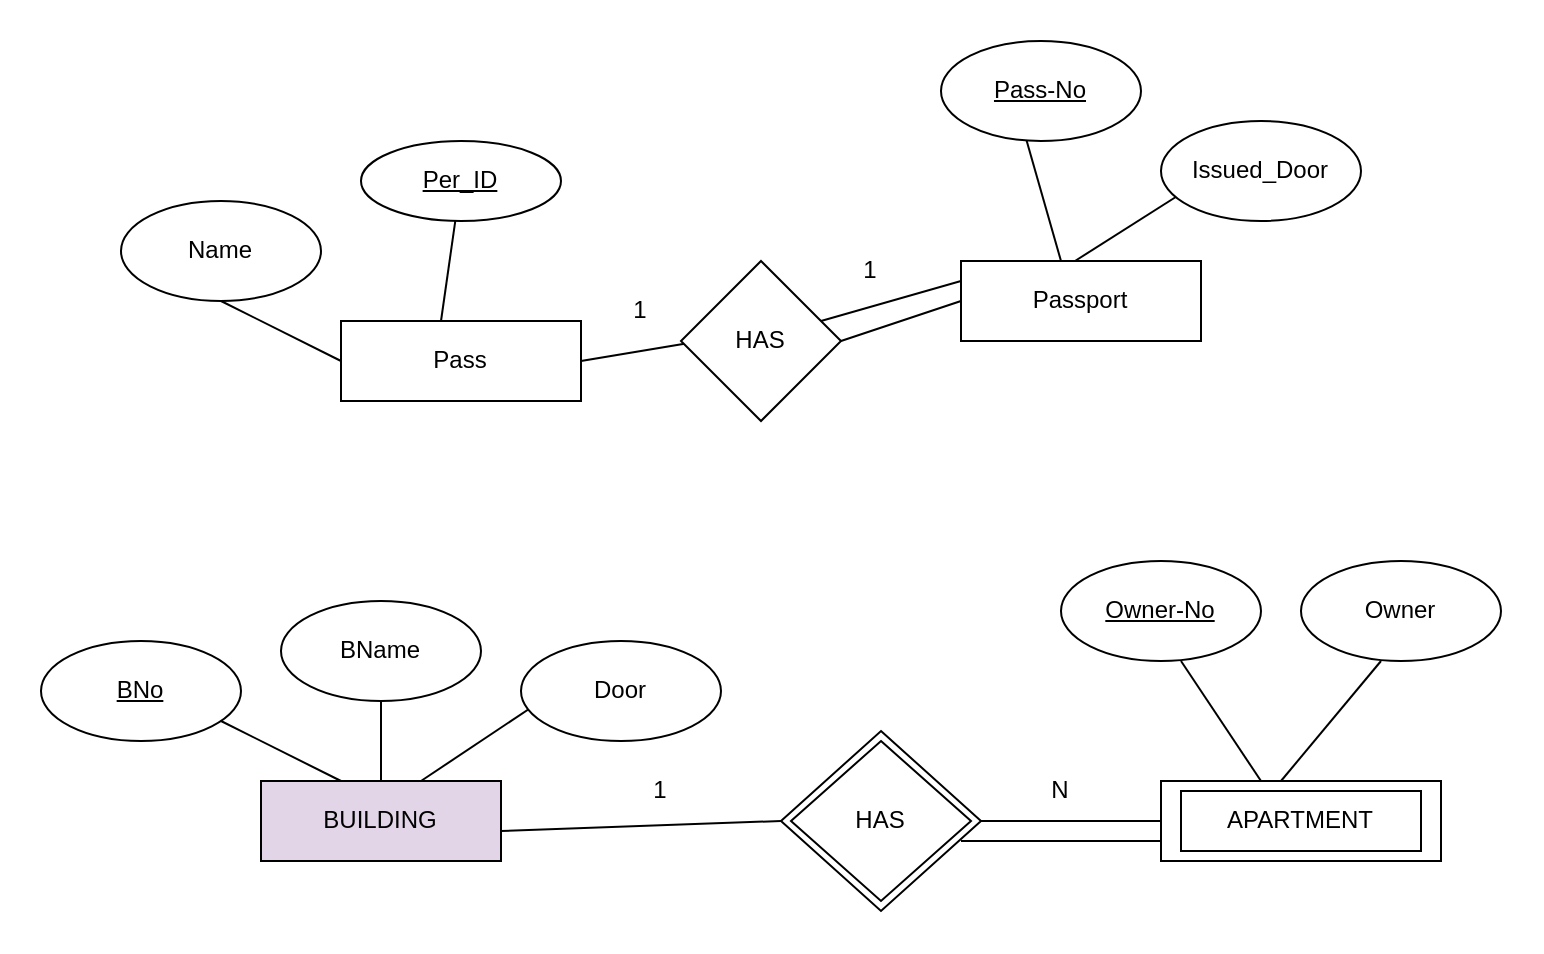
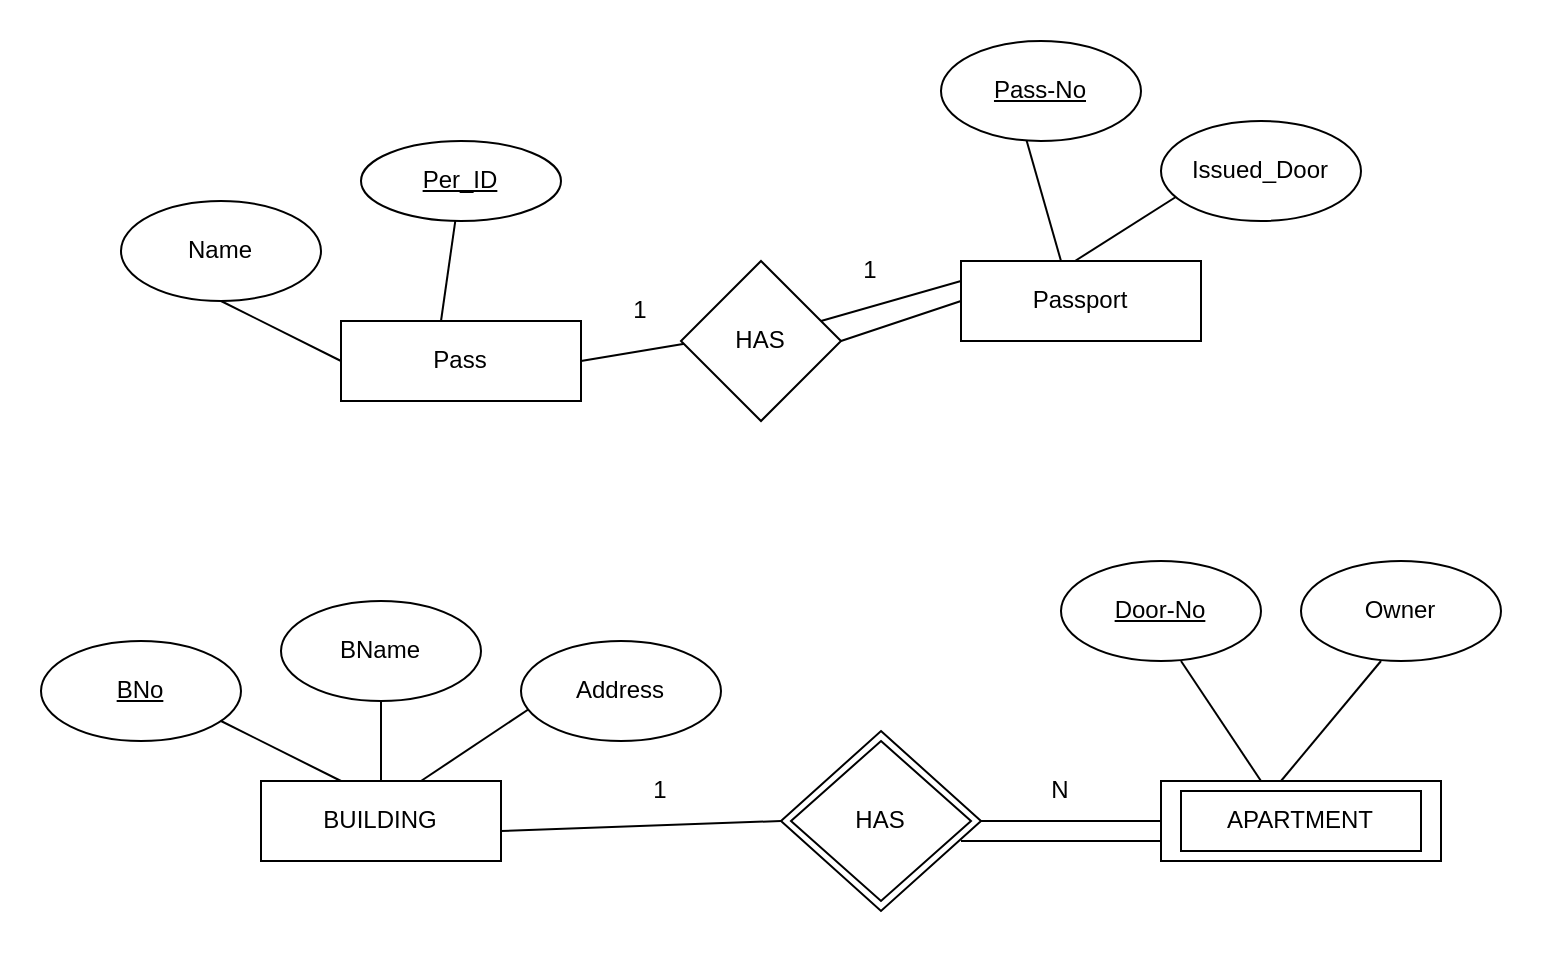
node "Owner-No": label "Owner-No" -> "Door-No"
node "Door": label "Door" -> "Address"
node "BUILDING": fillcolor #e1d5e7 -> #ffffff
